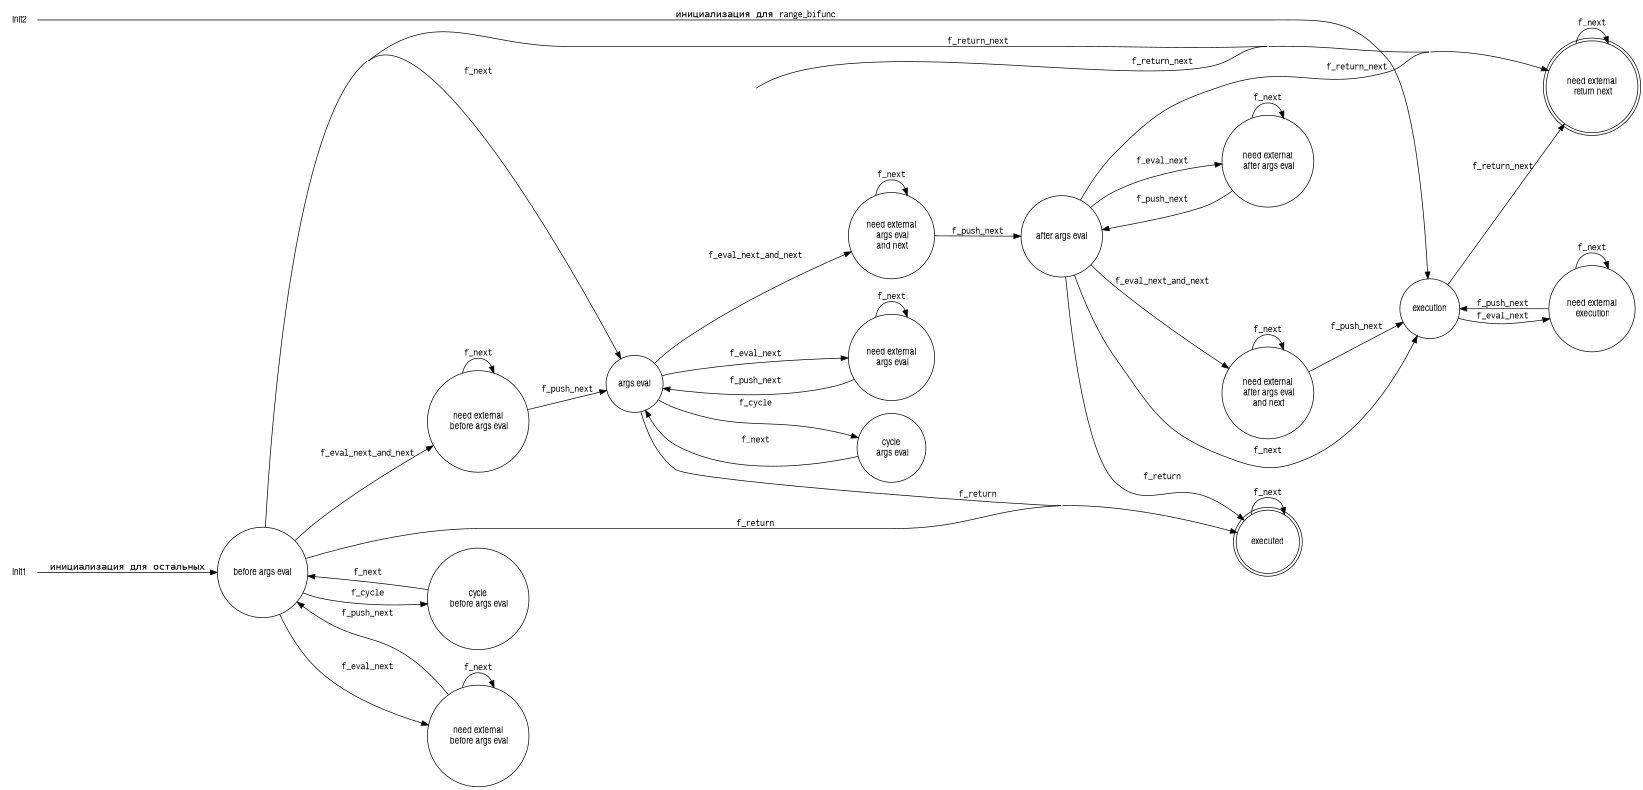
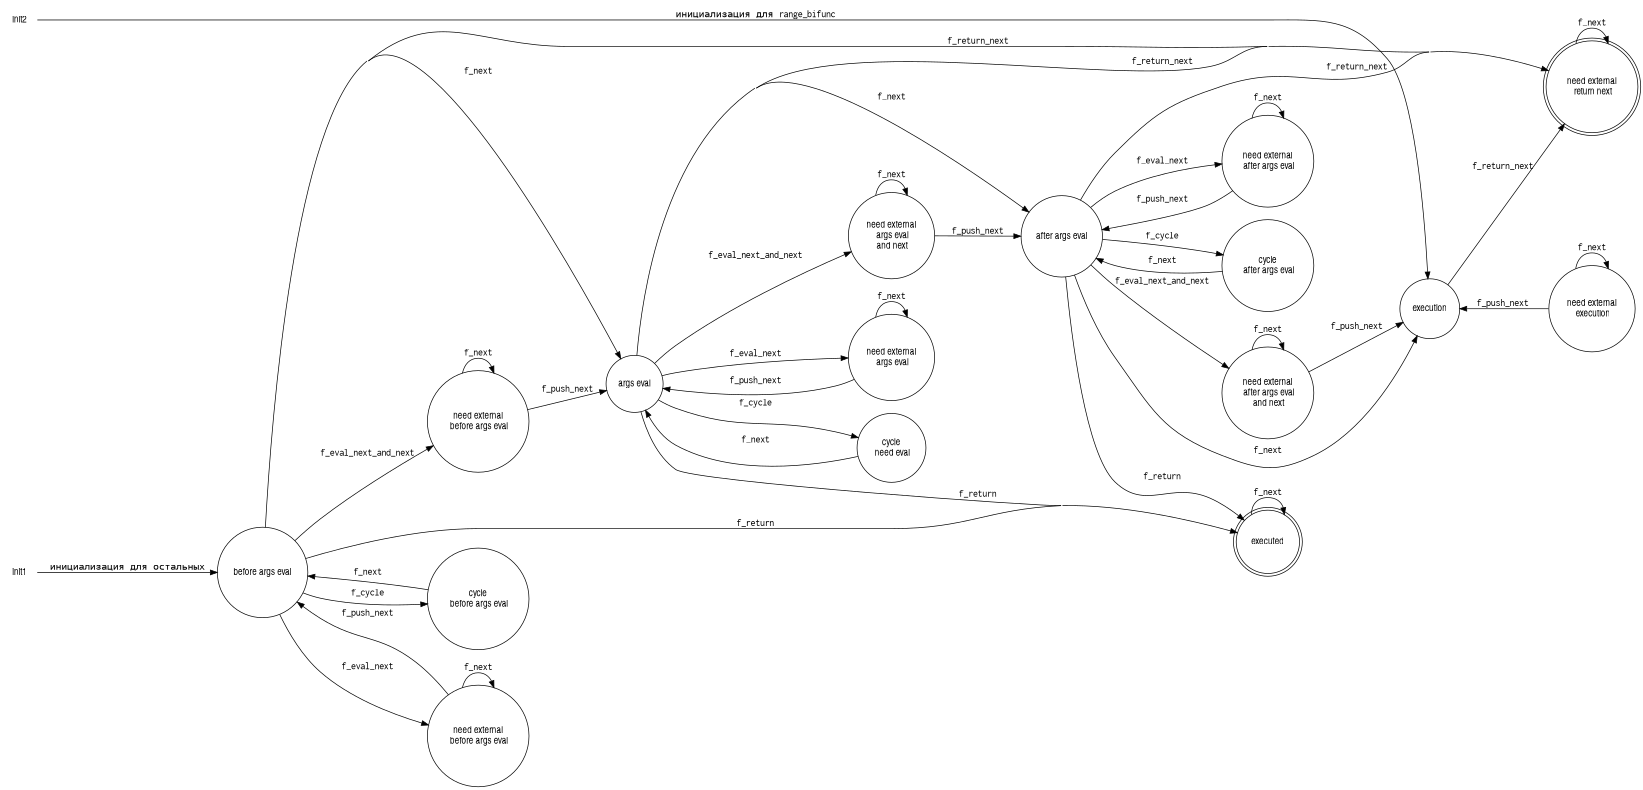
edge "args eval" -> "after args eval": added, label "f_next"
node "cycle after args eval": added
edge "execution" -> "need external execution": removed, label "f_eval_next"
node "cycle args eval": label "cycle args eval" -> "cycle need eval"
